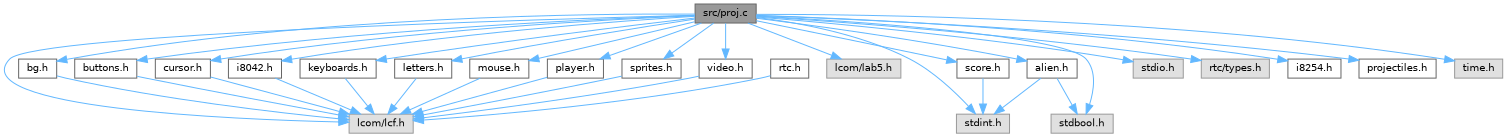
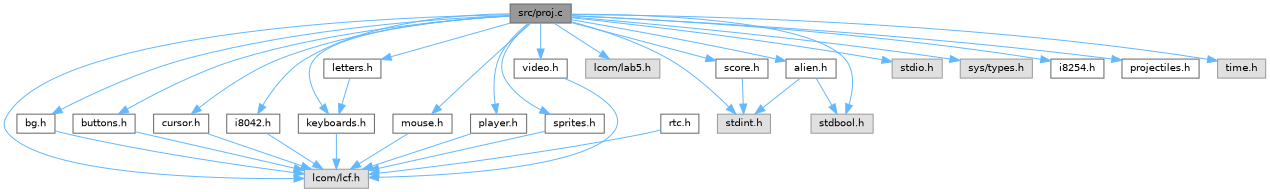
node "rtc/types.h": label "rtc/types.h" -> "sys/types.h"
edge "letters.h" -> "lcom/lcf.h": now "letters.h" -> "keyboards.h"
